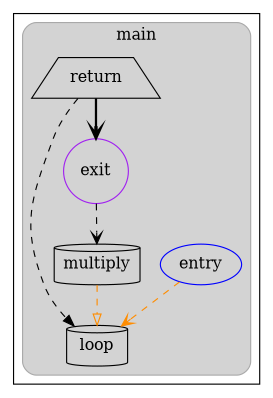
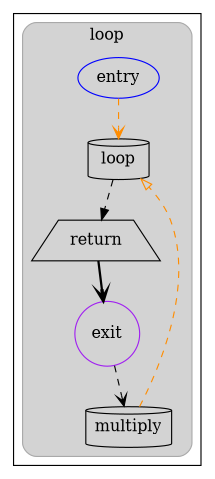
cluster "main": label "main" -> "loop"
edge "return" -> "loop": reversed
